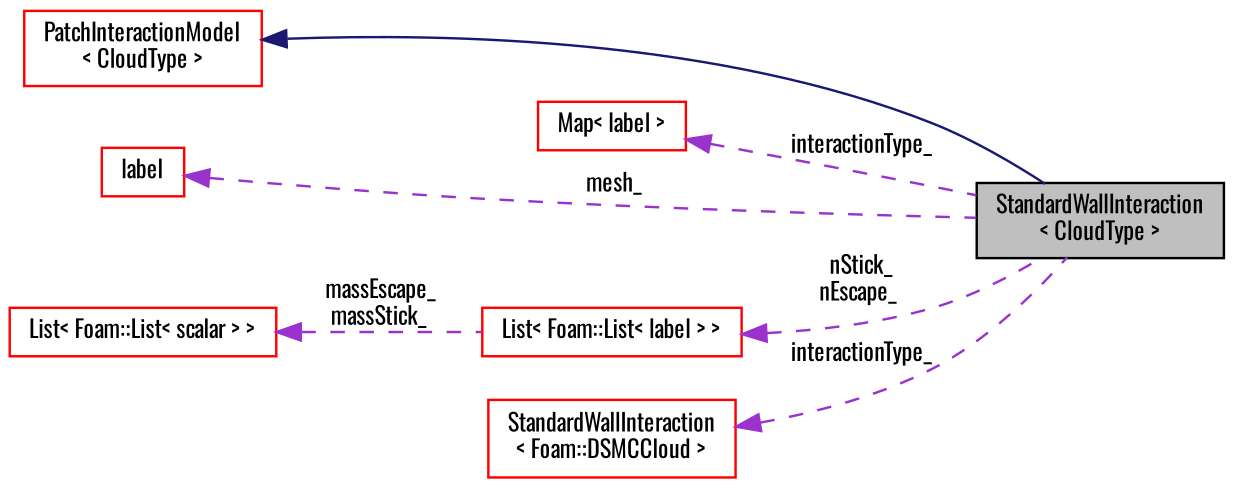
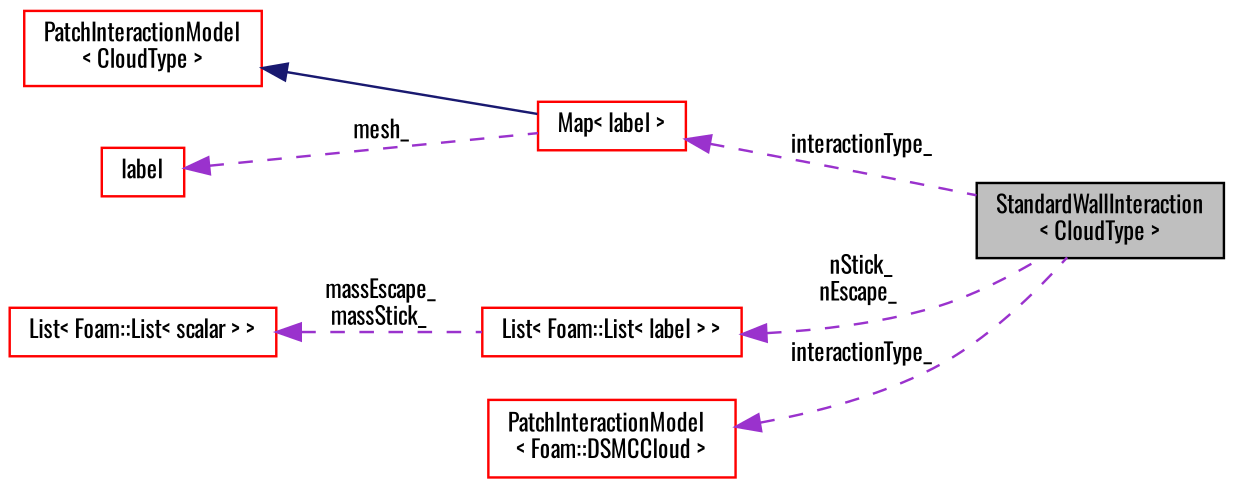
edge "StandardWallInteraction < CloudType >" -> "PatchInteractionModel < CloudType >": now "Map< label >" -> "PatchInteractionModel < CloudType >"
edge "StandardWallInteraction < CloudType >" -> "label": now "Map< label >" -> "label"
node "StandardWallInteraction < Foam::DSMCCloud >": label "StandardWallInteraction < Foam::DSMCCloud >" -> "PatchInteractionModel < Foam::DSMCCloud >"
